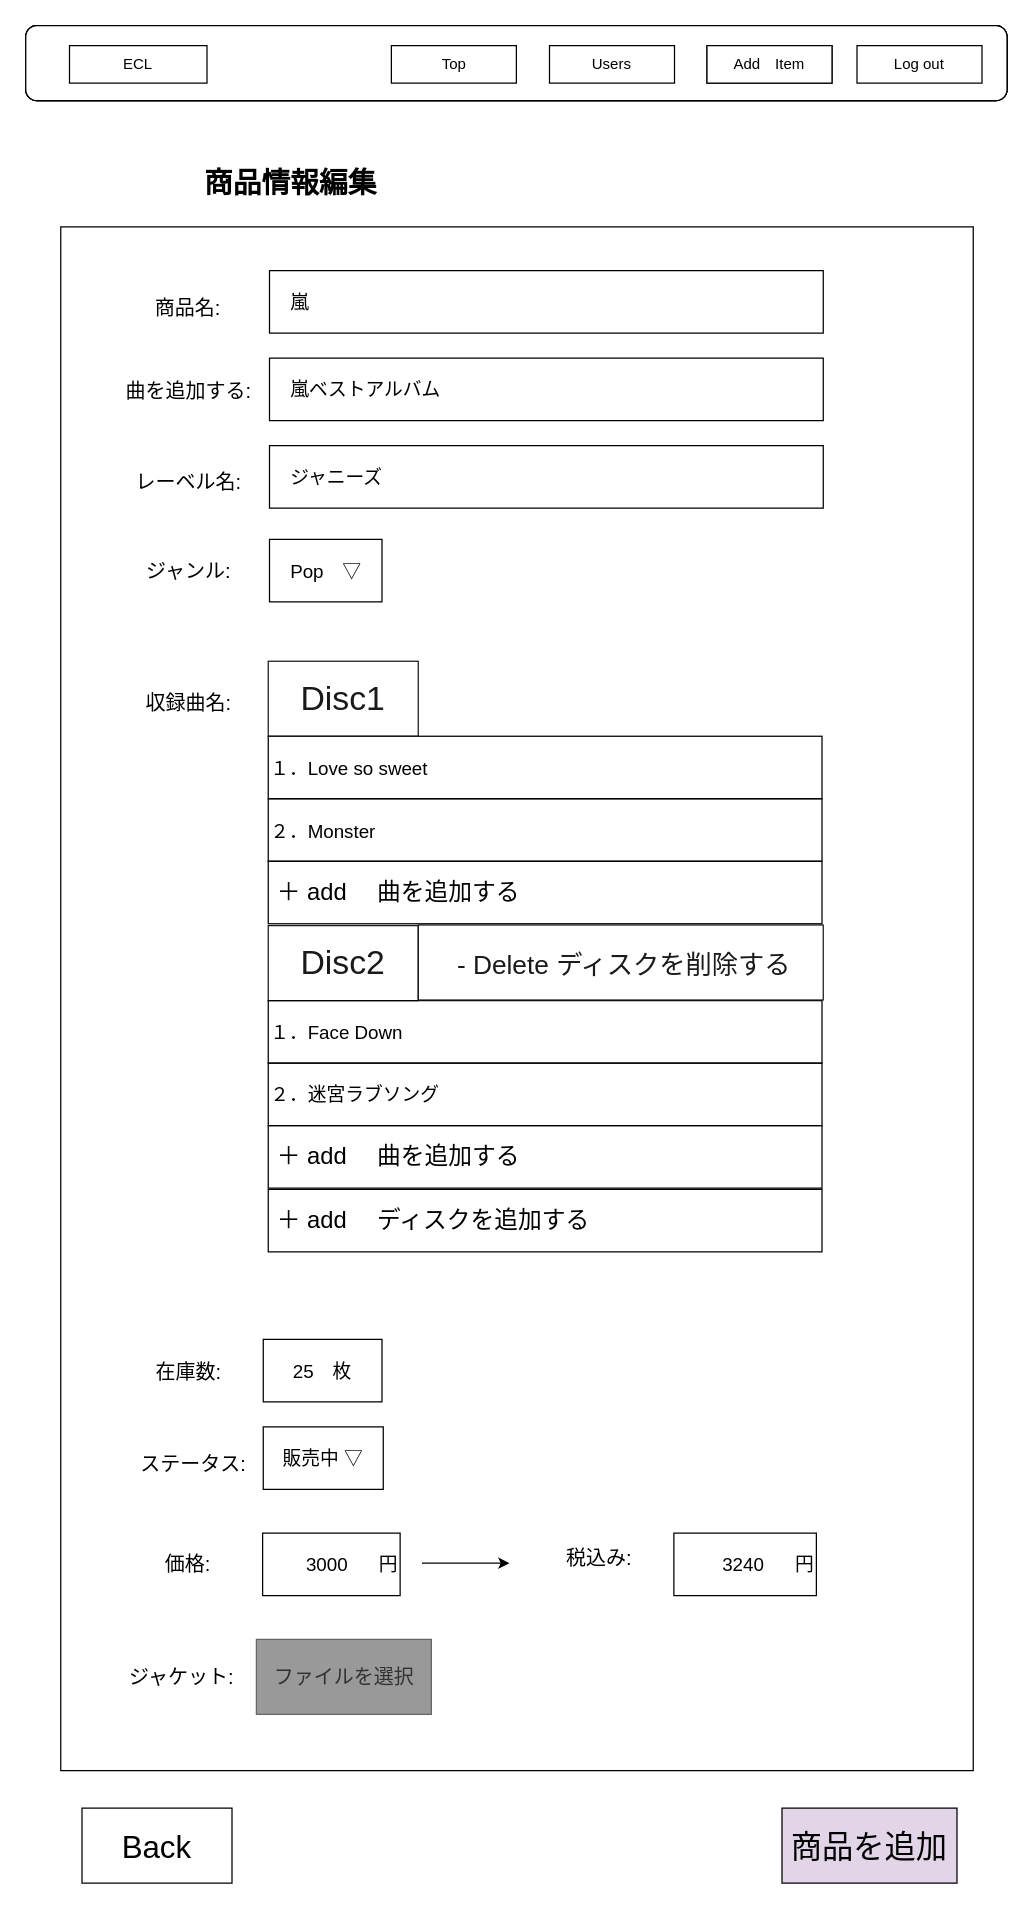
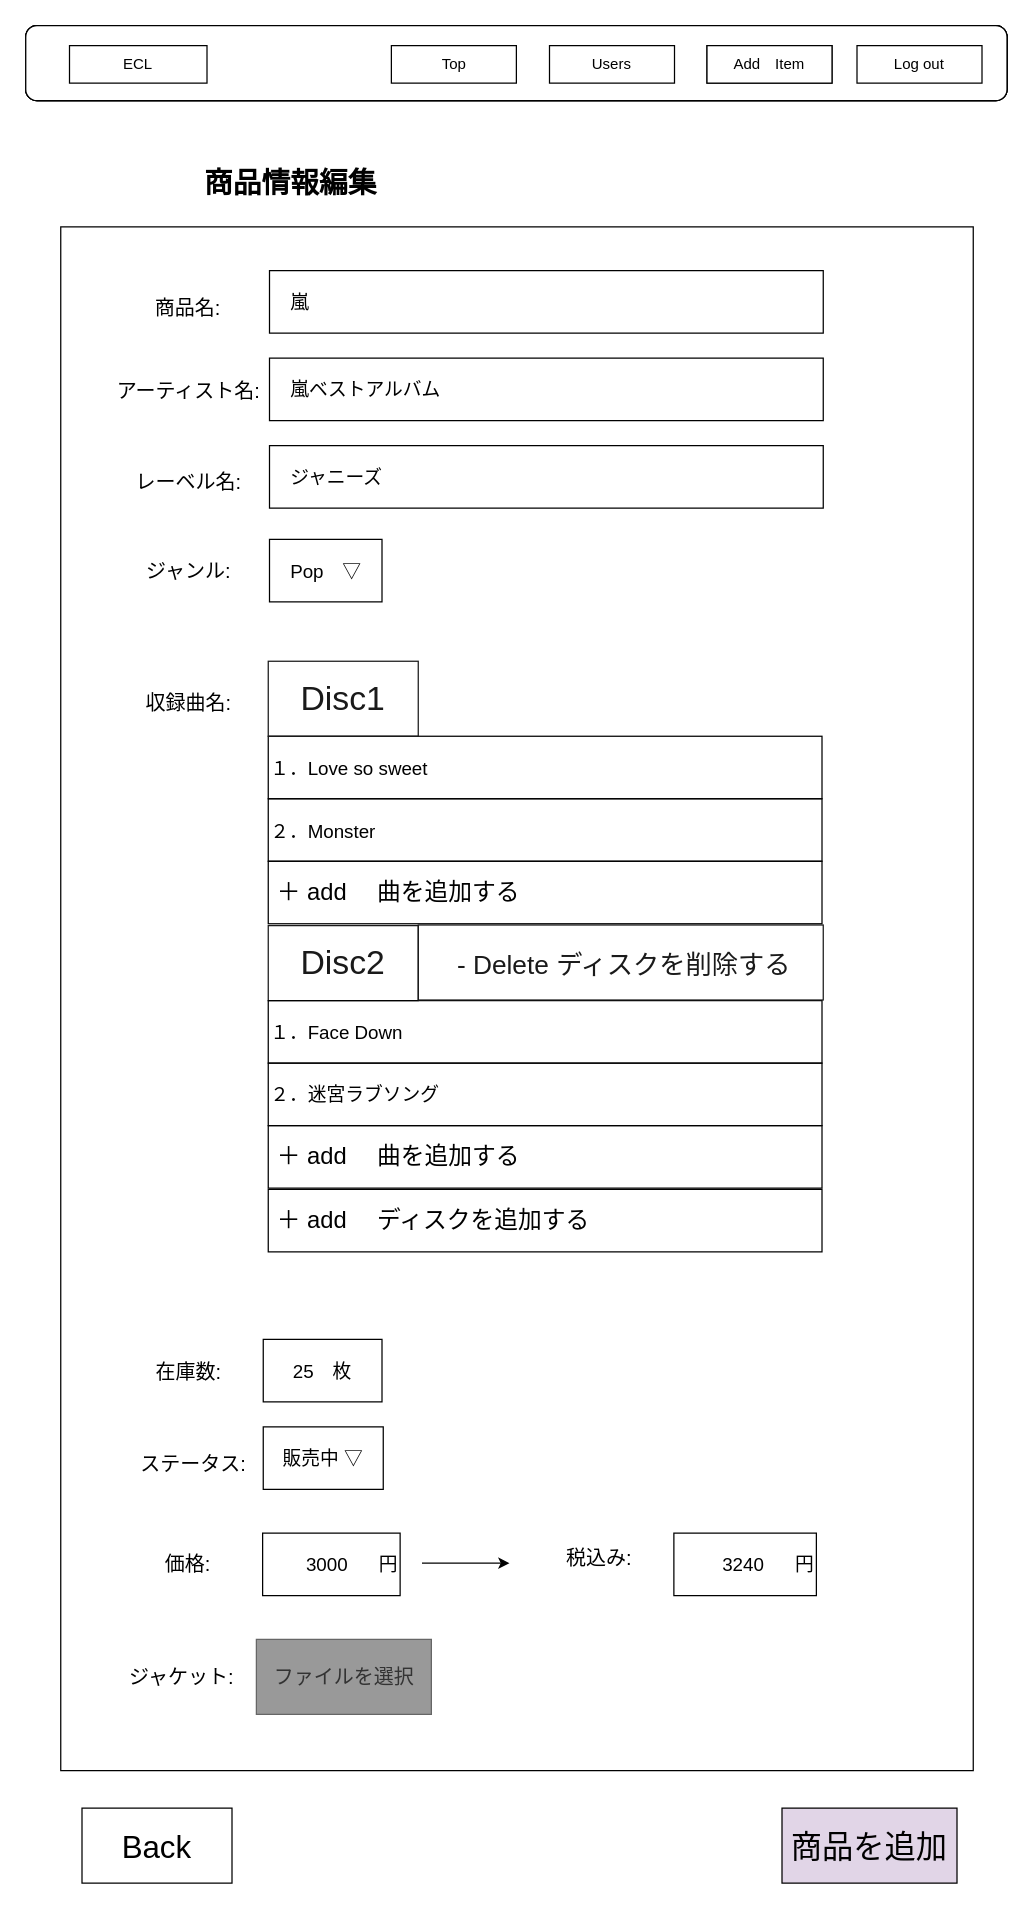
node "曲を追加する:": label "曲を追加する:" -> "アーティスト名:"
